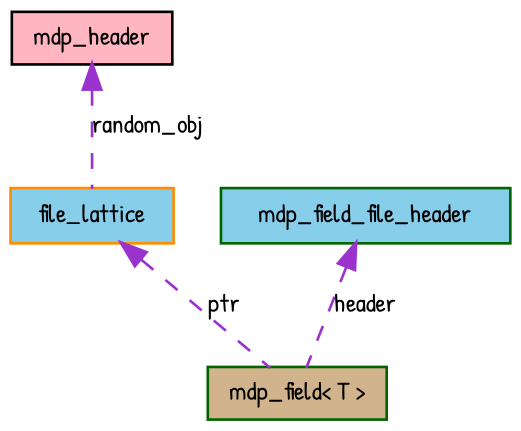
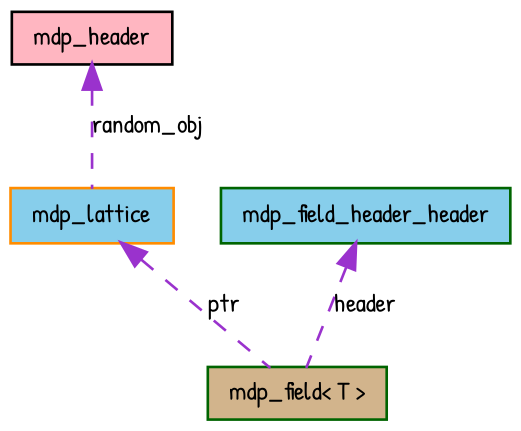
node "file_lattice": label "file_lattice" -> "mdp_lattice"
node "mdp_field_file_header": label "mdp_field_file_header" -> "mdp_field_header_header"
